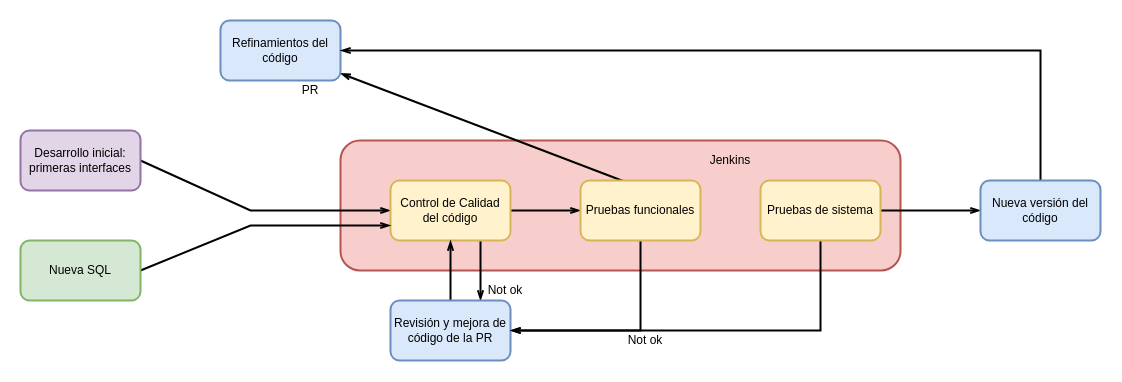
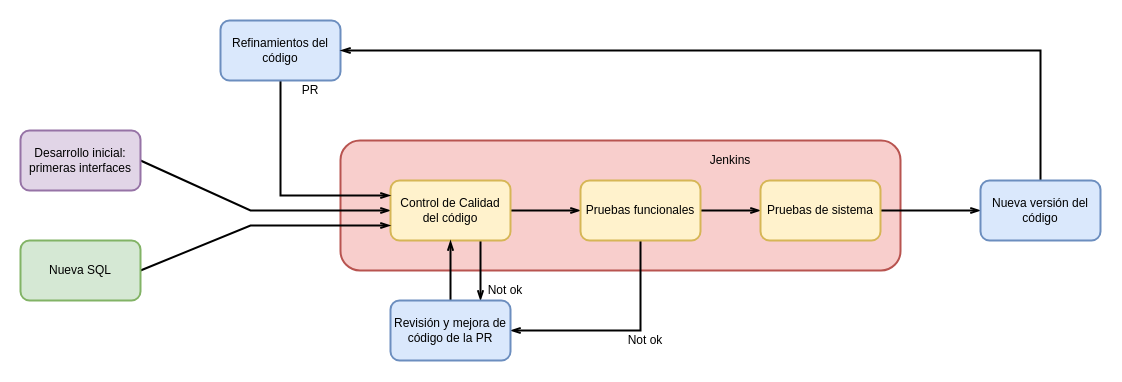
edge "Pruebas funcionales" -> "Refinamientos del código": now "Pruebas funcionales" -> "Pruebas de sistema"
edge "Refinamientos del código" -> "Control de Calidad del código": added
edge "Pruebas de sistema" -> "Revisión y mejora de código de la PR": removed
